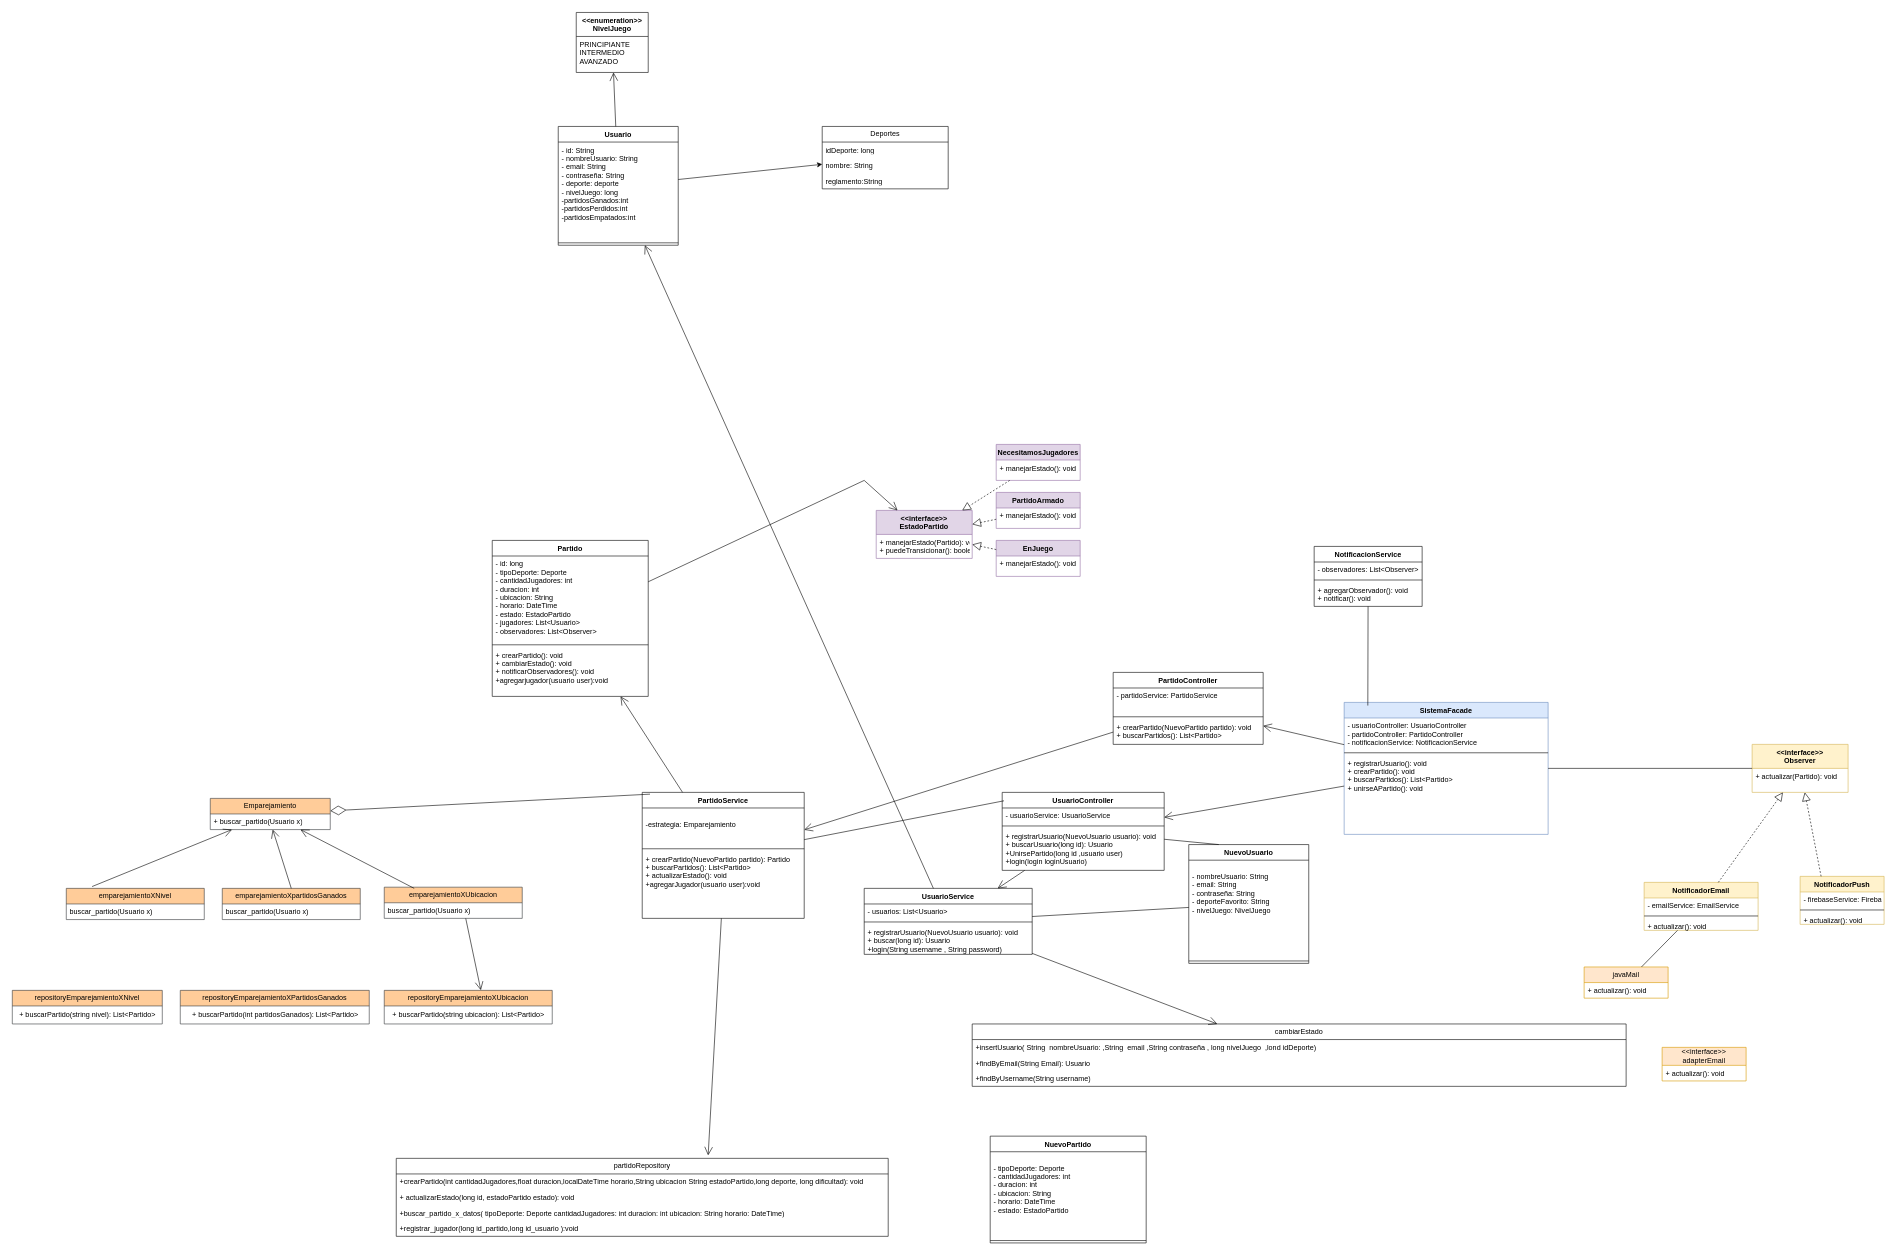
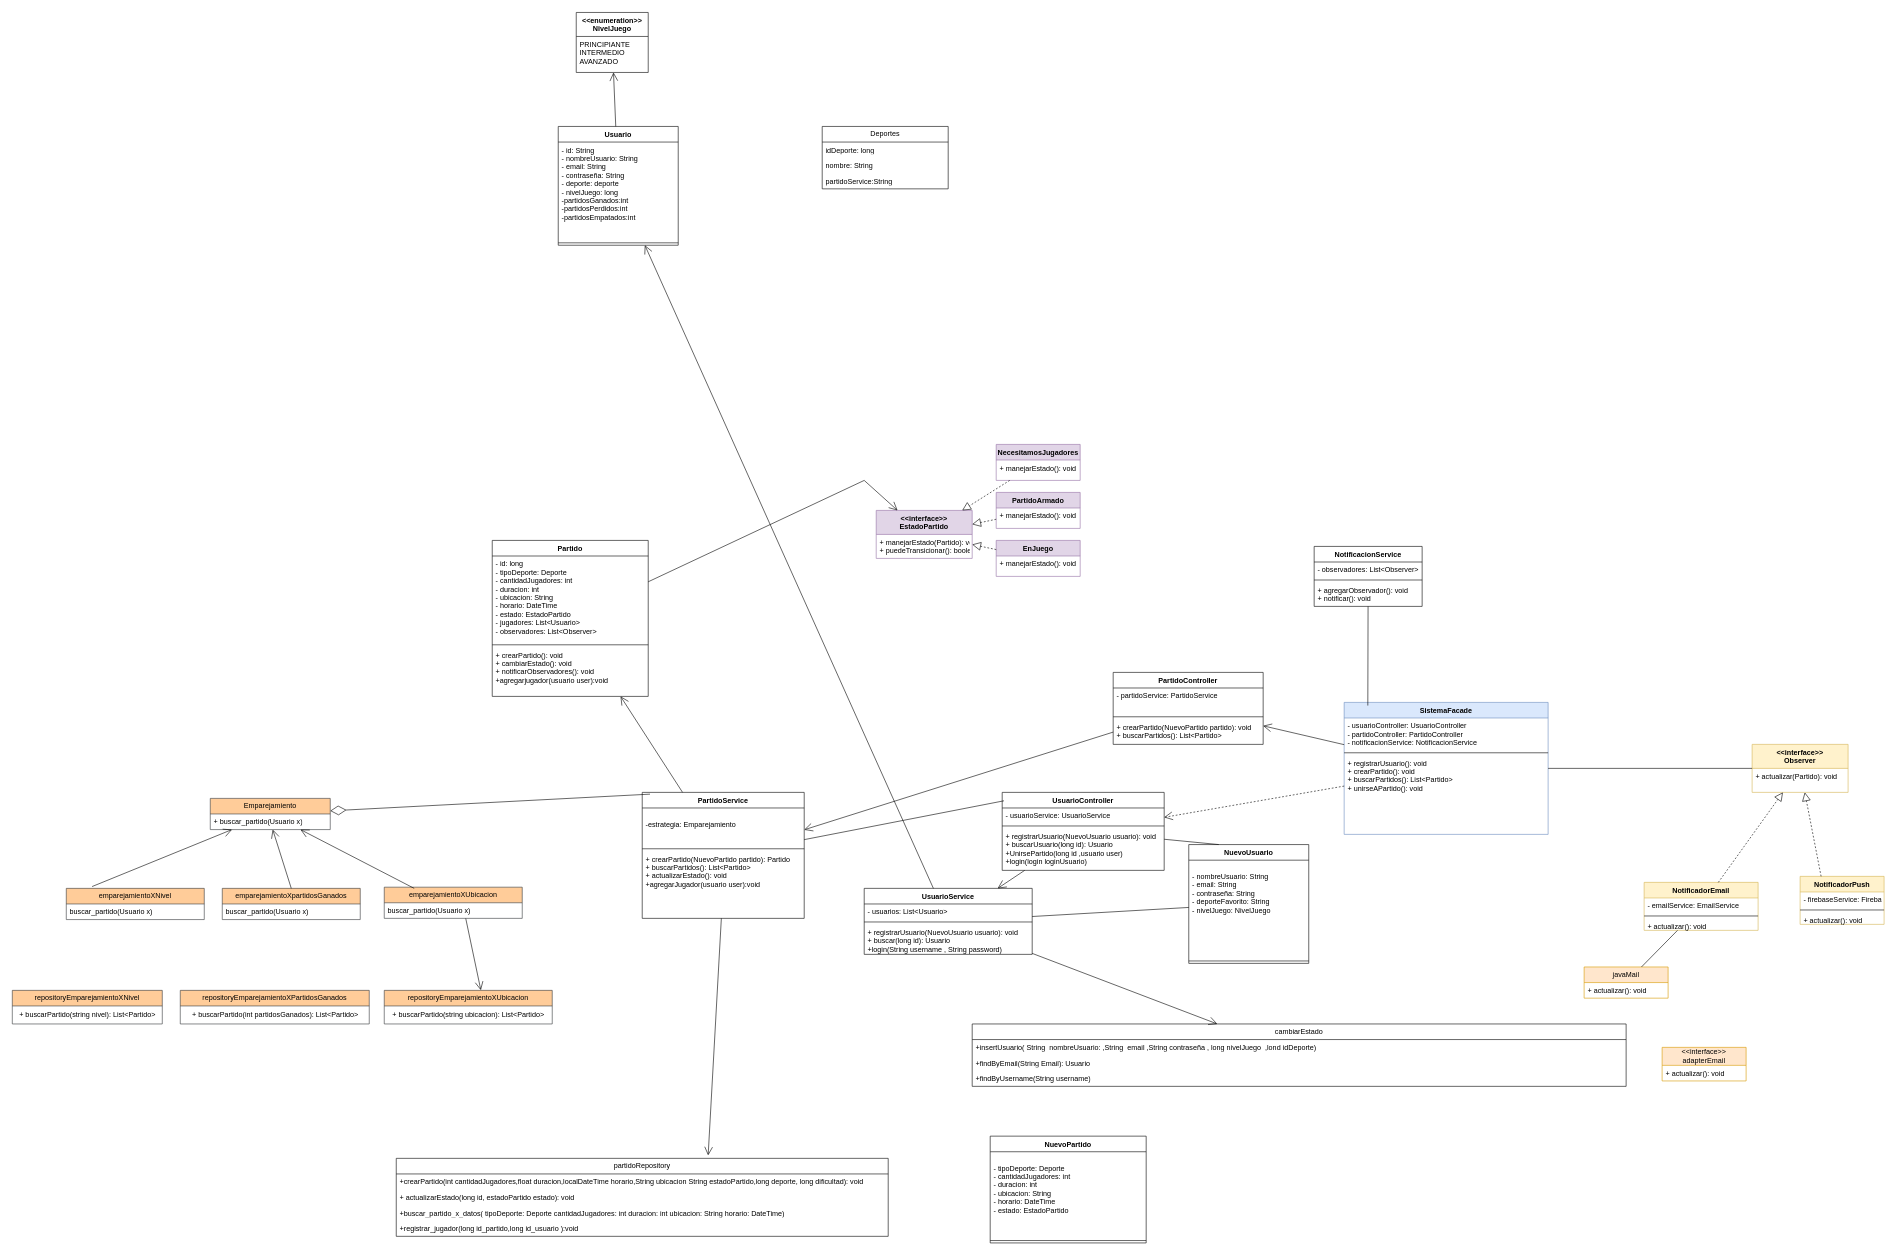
edge "Usuario" -> "Deportes": removed
node "reglamento:String": label "reglamento:String" -> "partidoService:String"
edge "SistemaFacade" -> "UsuarioController": style solid -> dashed
